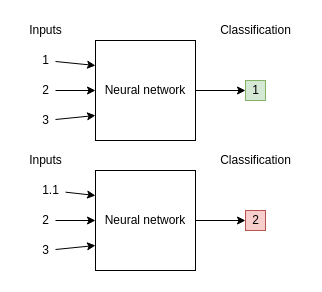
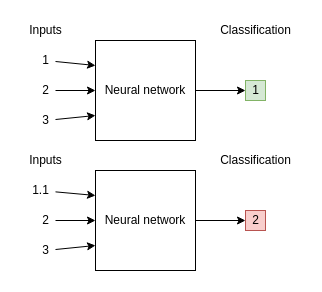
node "1.1": moved (51, 191) -> (41, 191)
